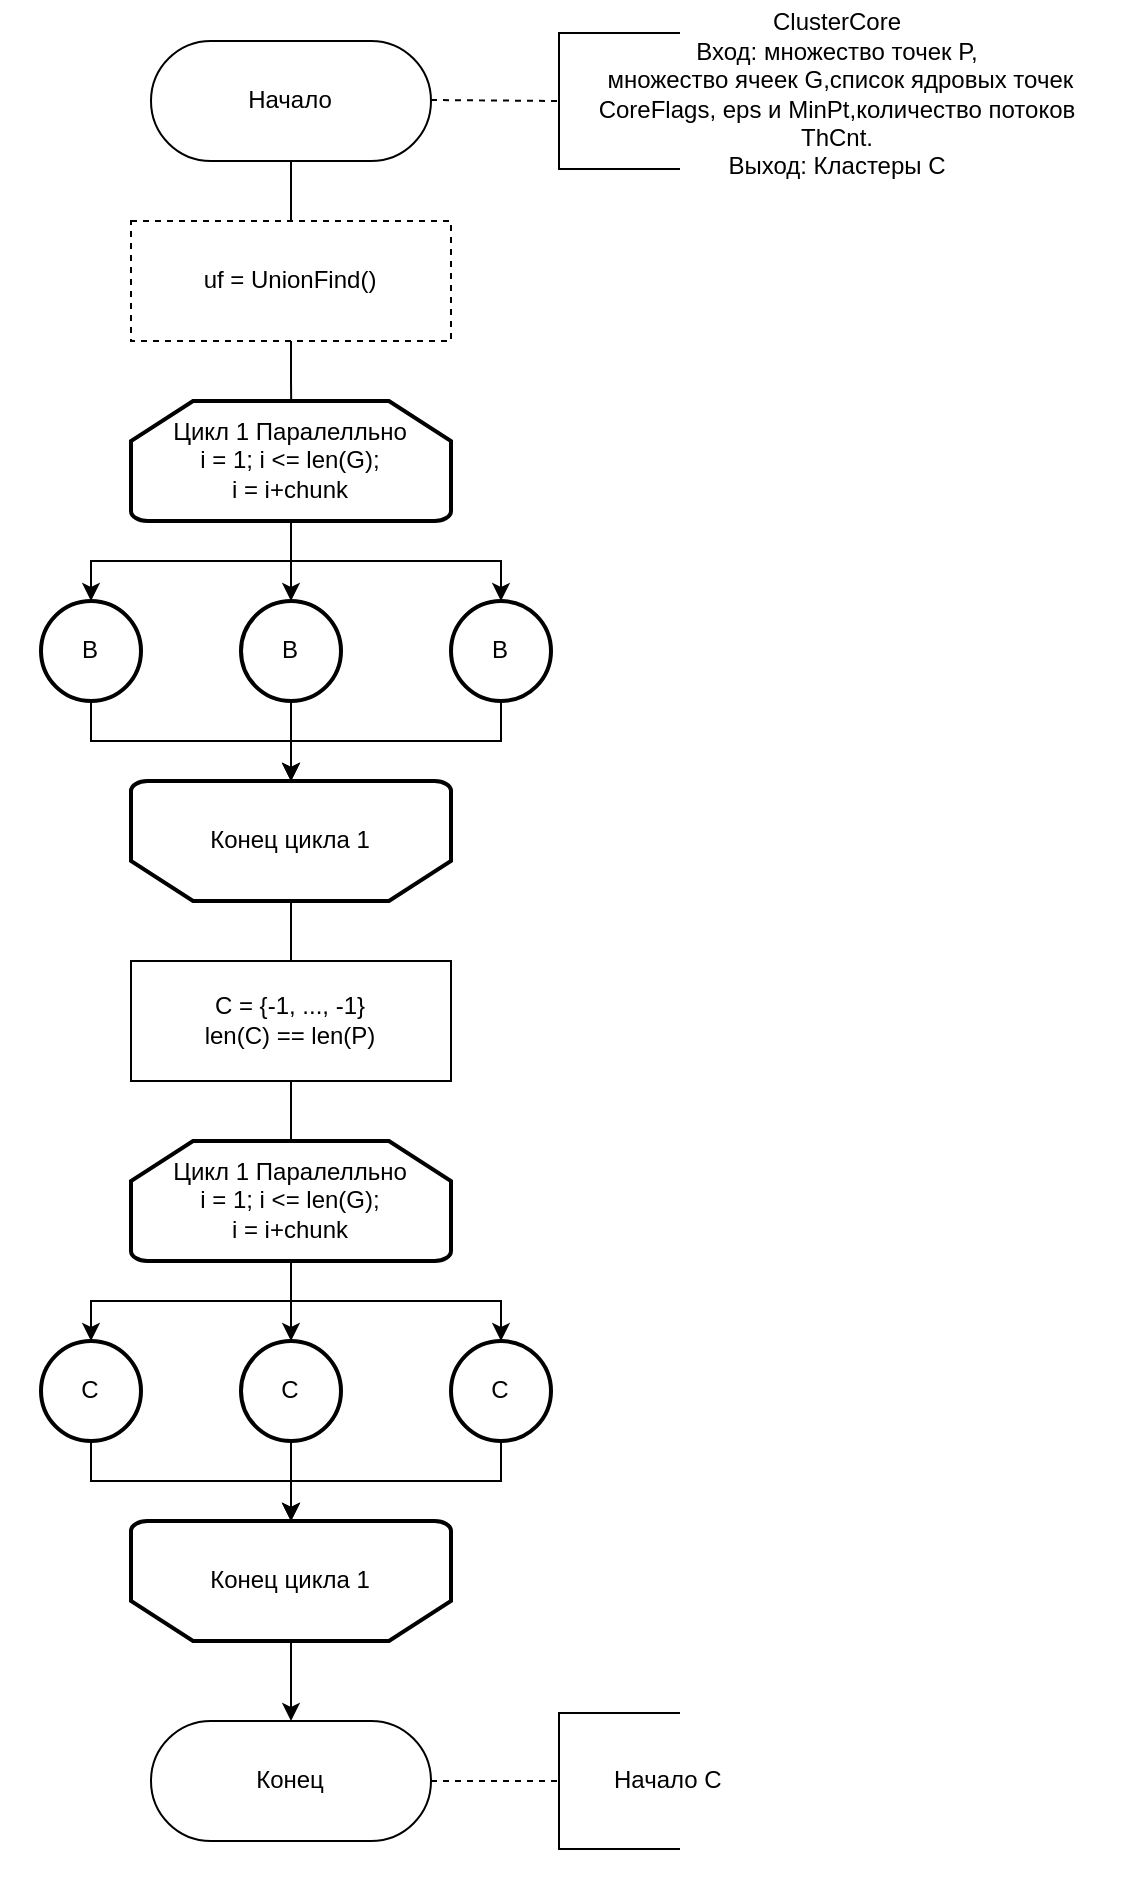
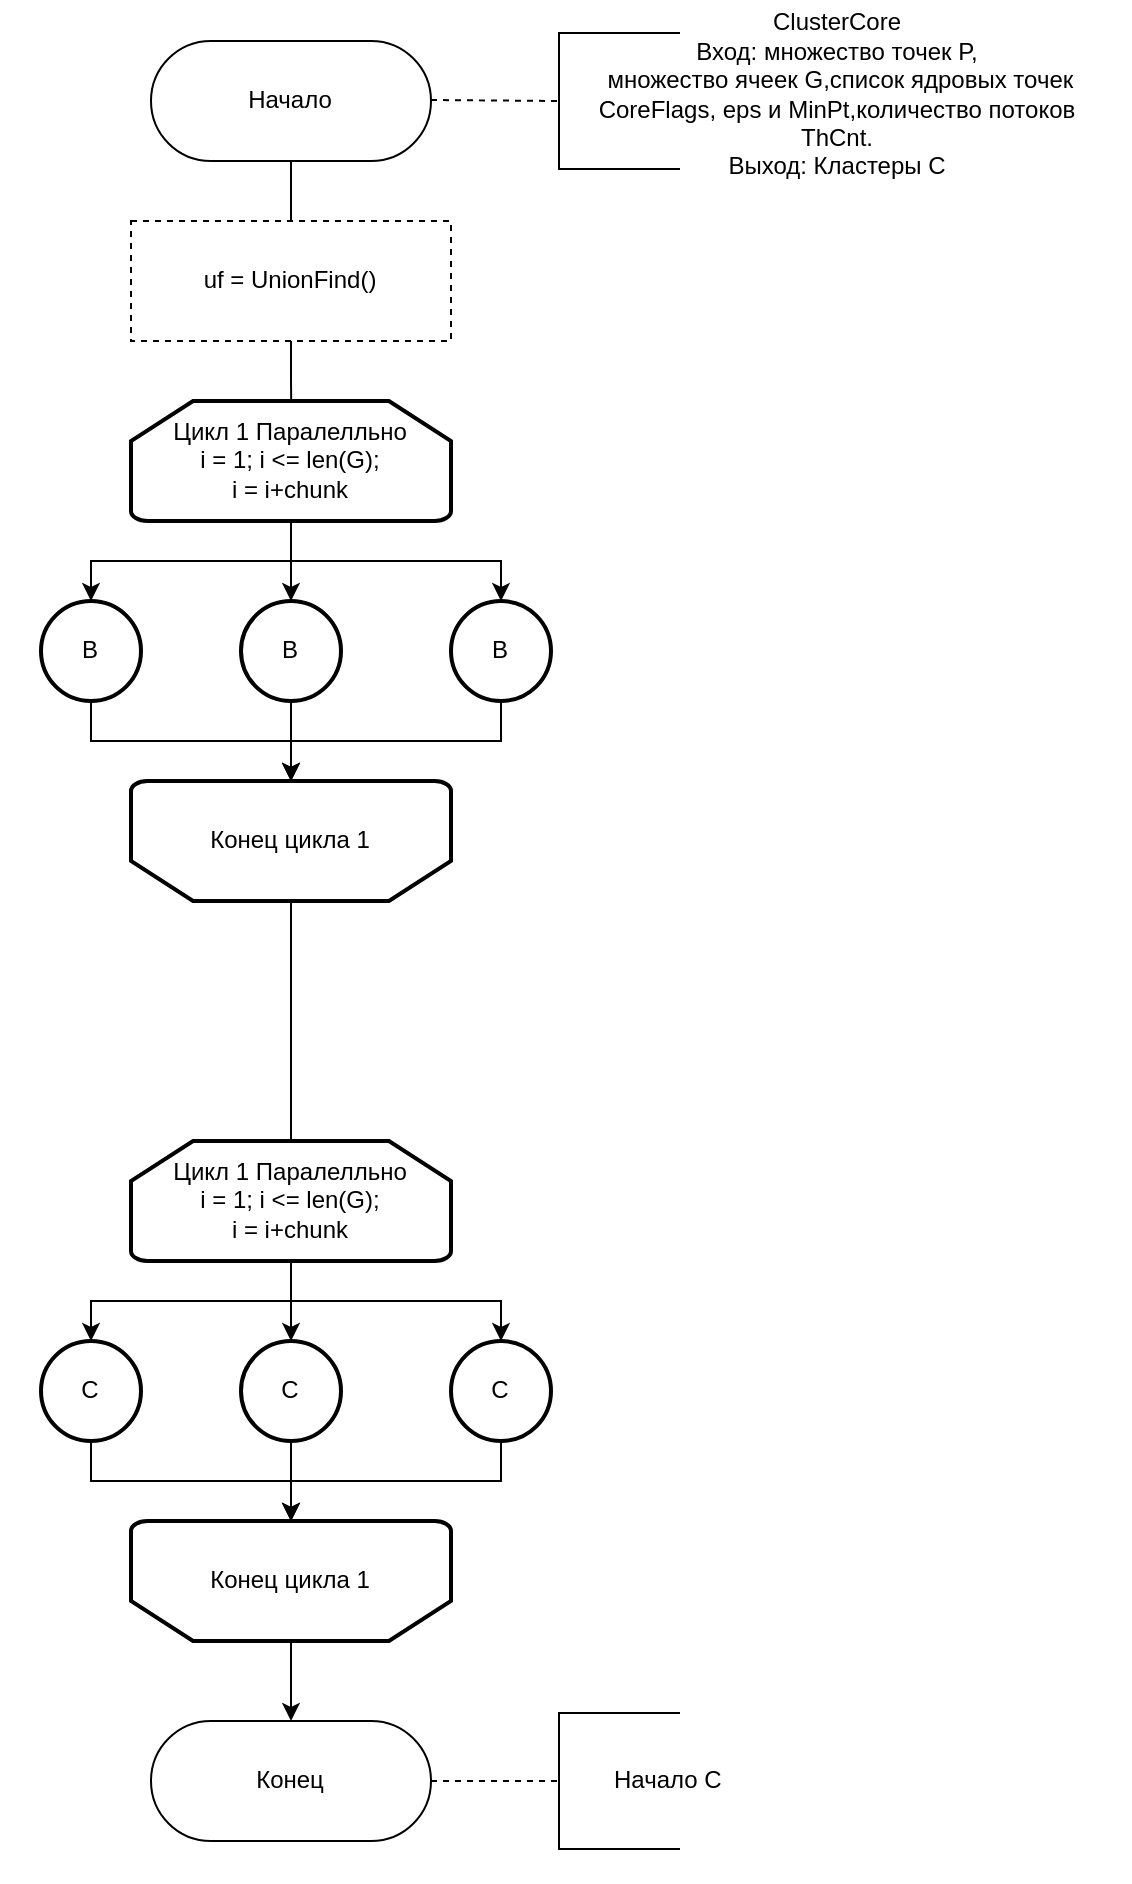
node "C = {-1, ..., -1} len(C) == len(P)": removed
